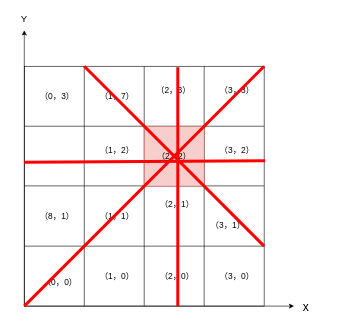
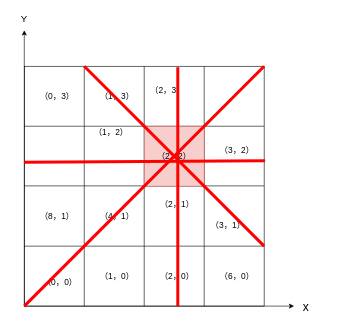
node "（2，3）": moved (174, 90) -> (168, 90)
node "（3，3）": removed
node "（1，7）": label "（1，7）" -> "（1，3）"
node "（1，2）": moved (117, 150) -> (111, 132)
node "（1，1）": label "（1，1）" -> "（4，1）"
node "（3，0）": label "（3，0）" -> "（6，0）"
